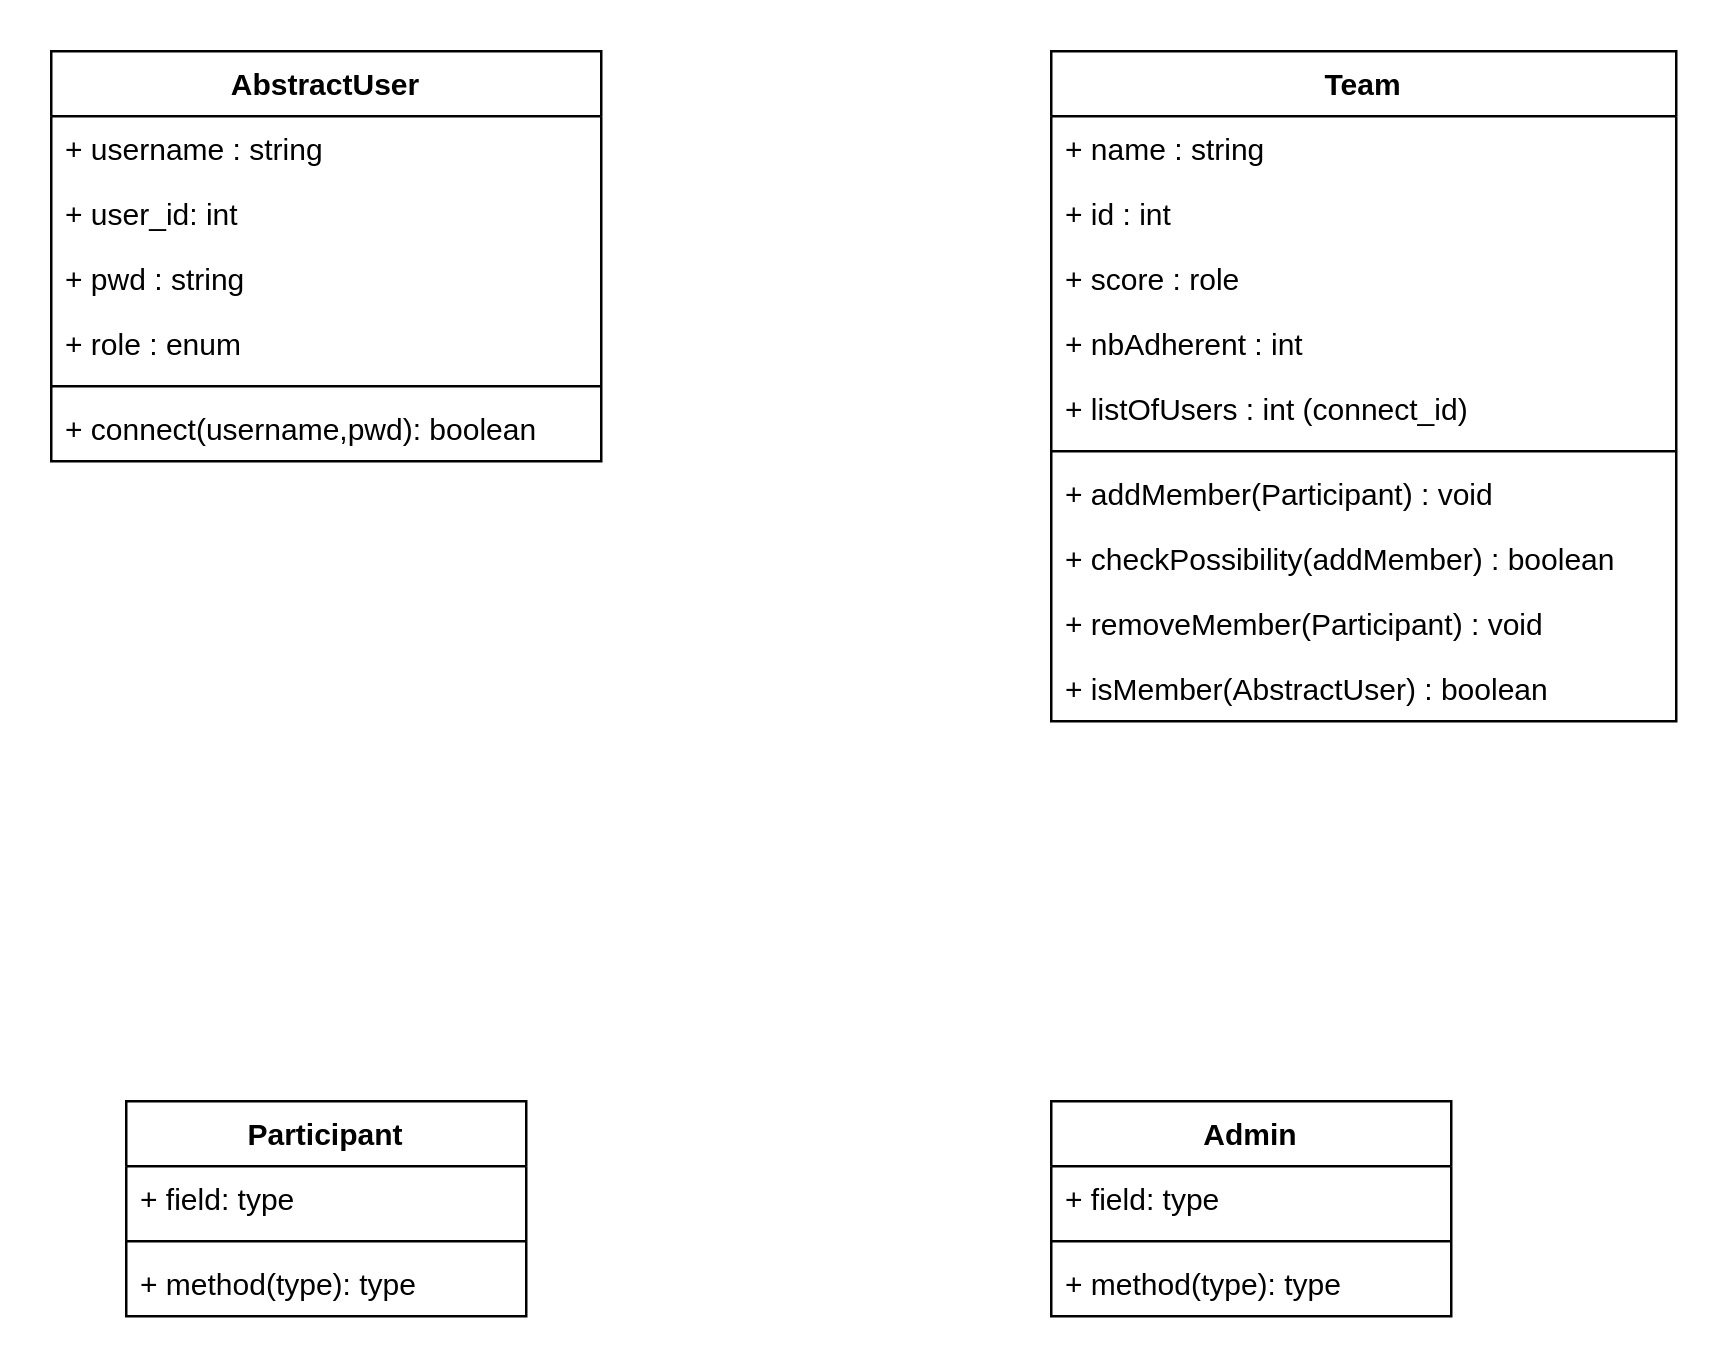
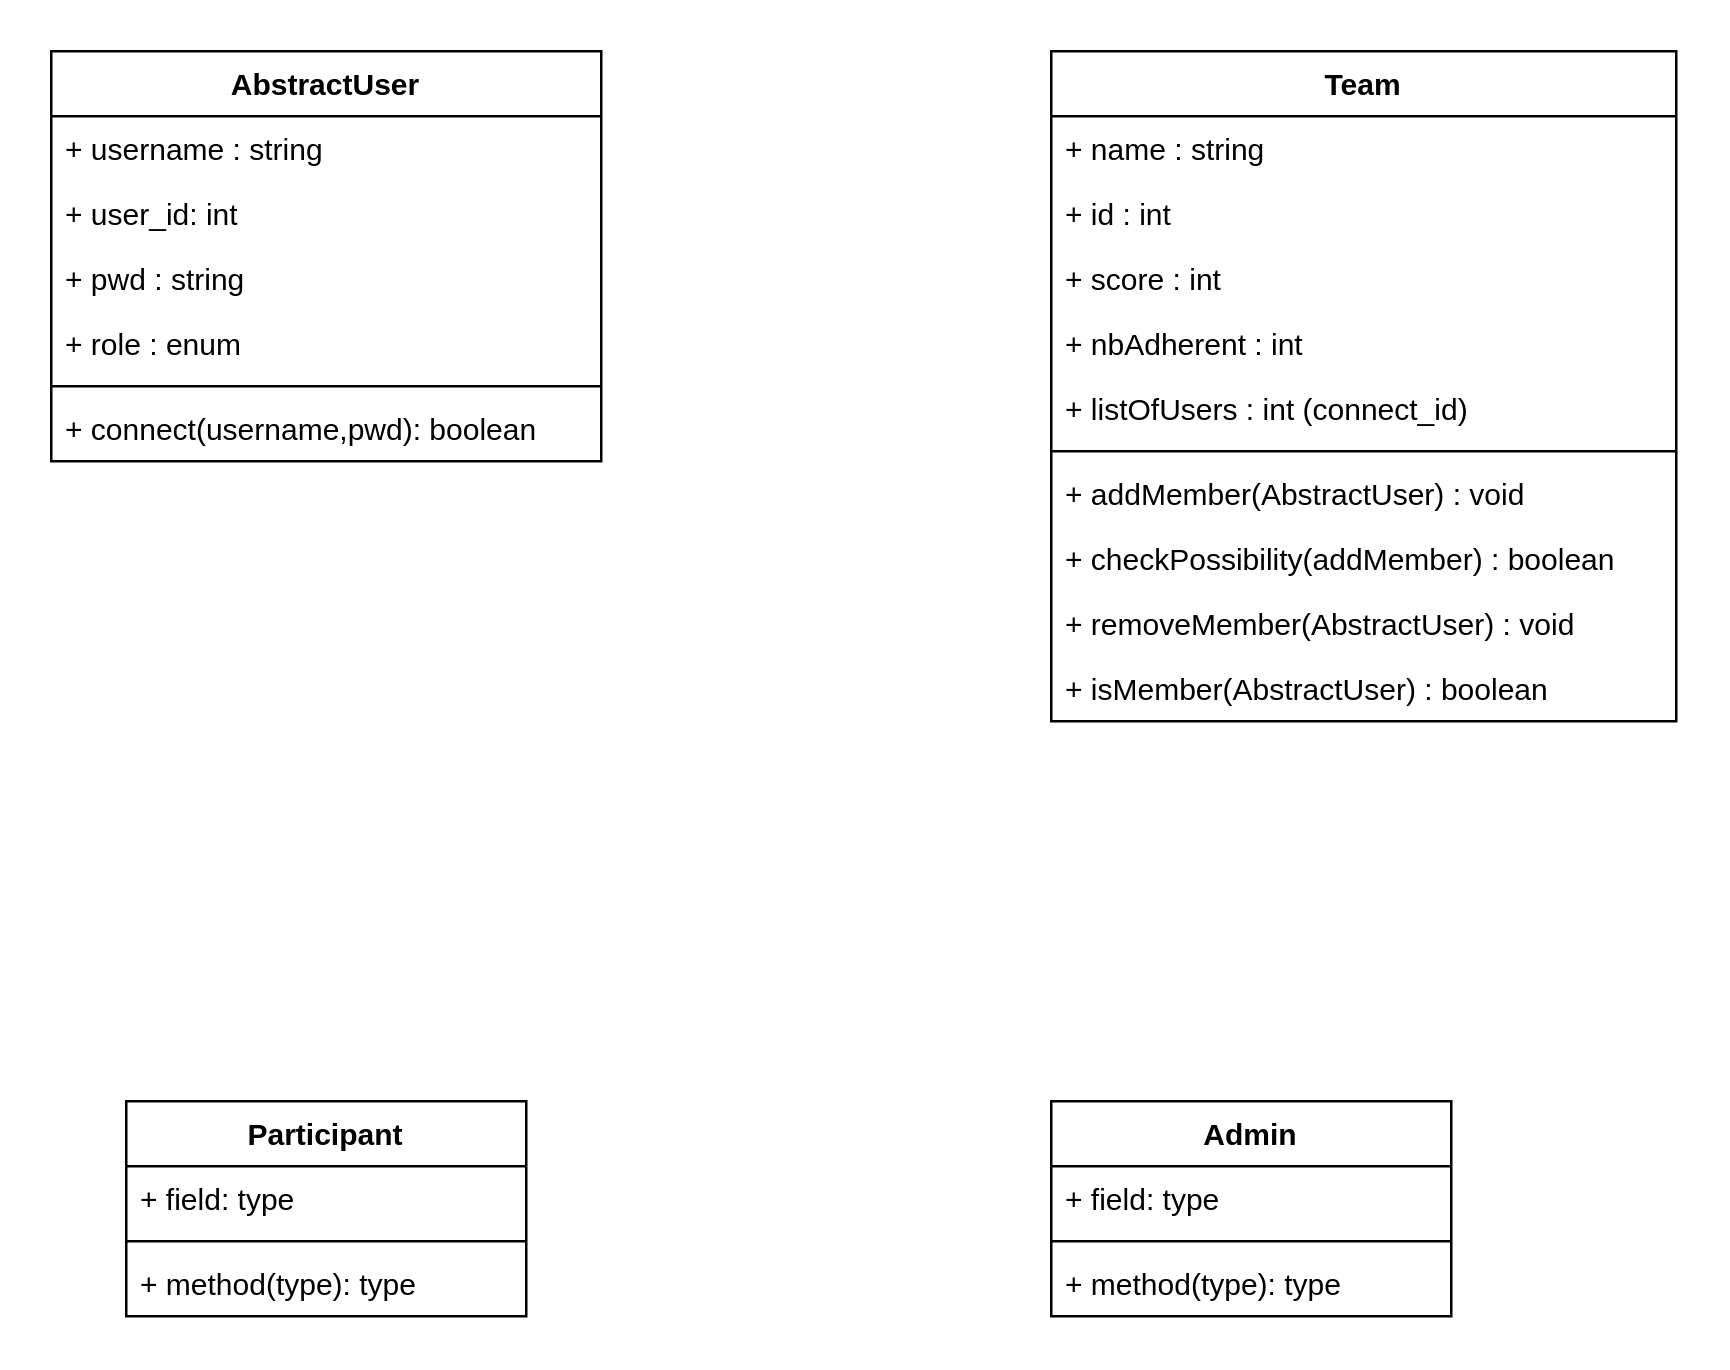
node "+ score : role": label "+ score : role" -> "+ score : int"
node "+ addMember(Participant) : void": label "+ addMember(Participant) : void" -> "+ addMember(AbstractUser) : void"
node "+ removeMember(Participant) : void": label "+ removeMember(Participant) : void" -> "+ removeMember(AbstractUser) : void"
